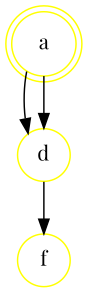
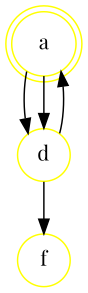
edge "d" -> "a": added
